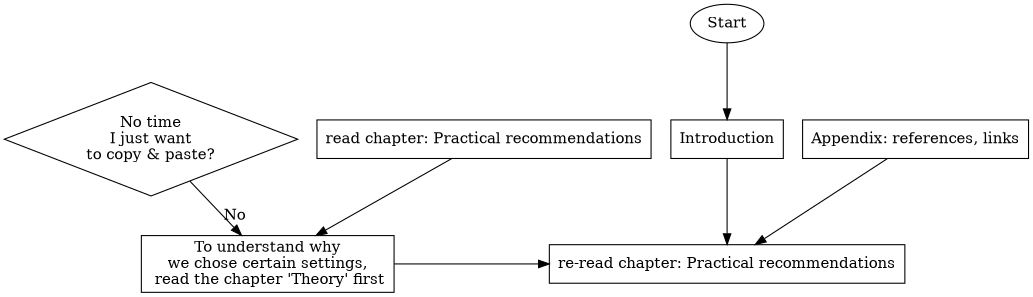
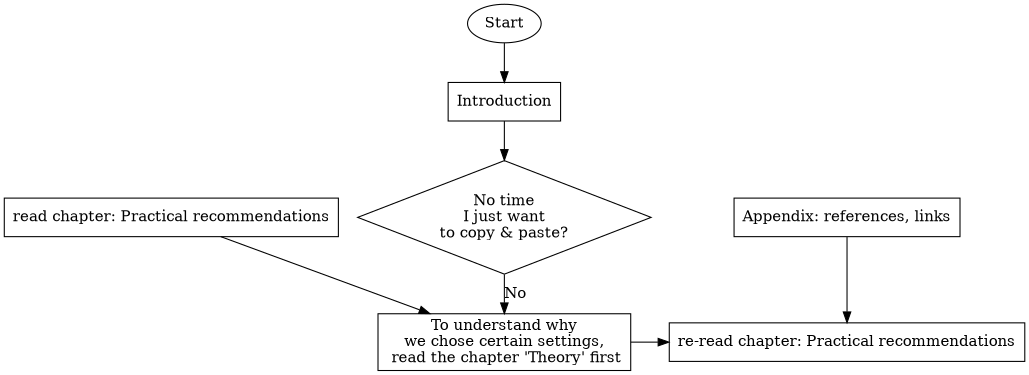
edge "Introduction" -> "re-read chapter: Practical recommendations": now "Introduction" -> "No time I just want to copy & paste?"
